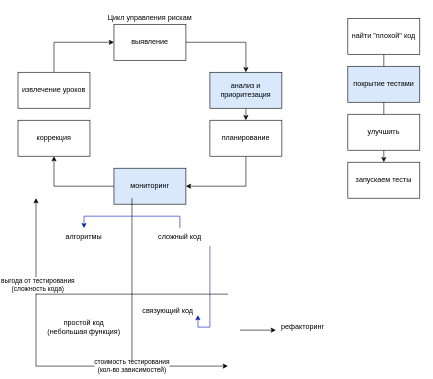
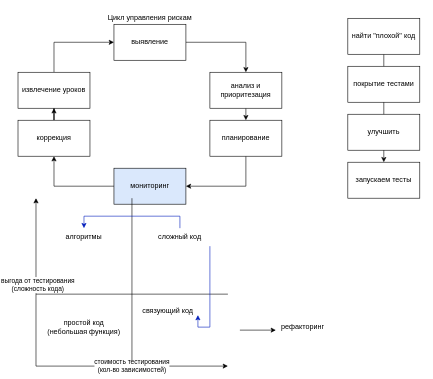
node "покрытие тестами": fillcolor #dae8fc -> #ffffff
node "анализ и приоритезация": fillcolor #dae8fc -> #ffffff
edge "коррекция" -> "извлечение уроков": added
